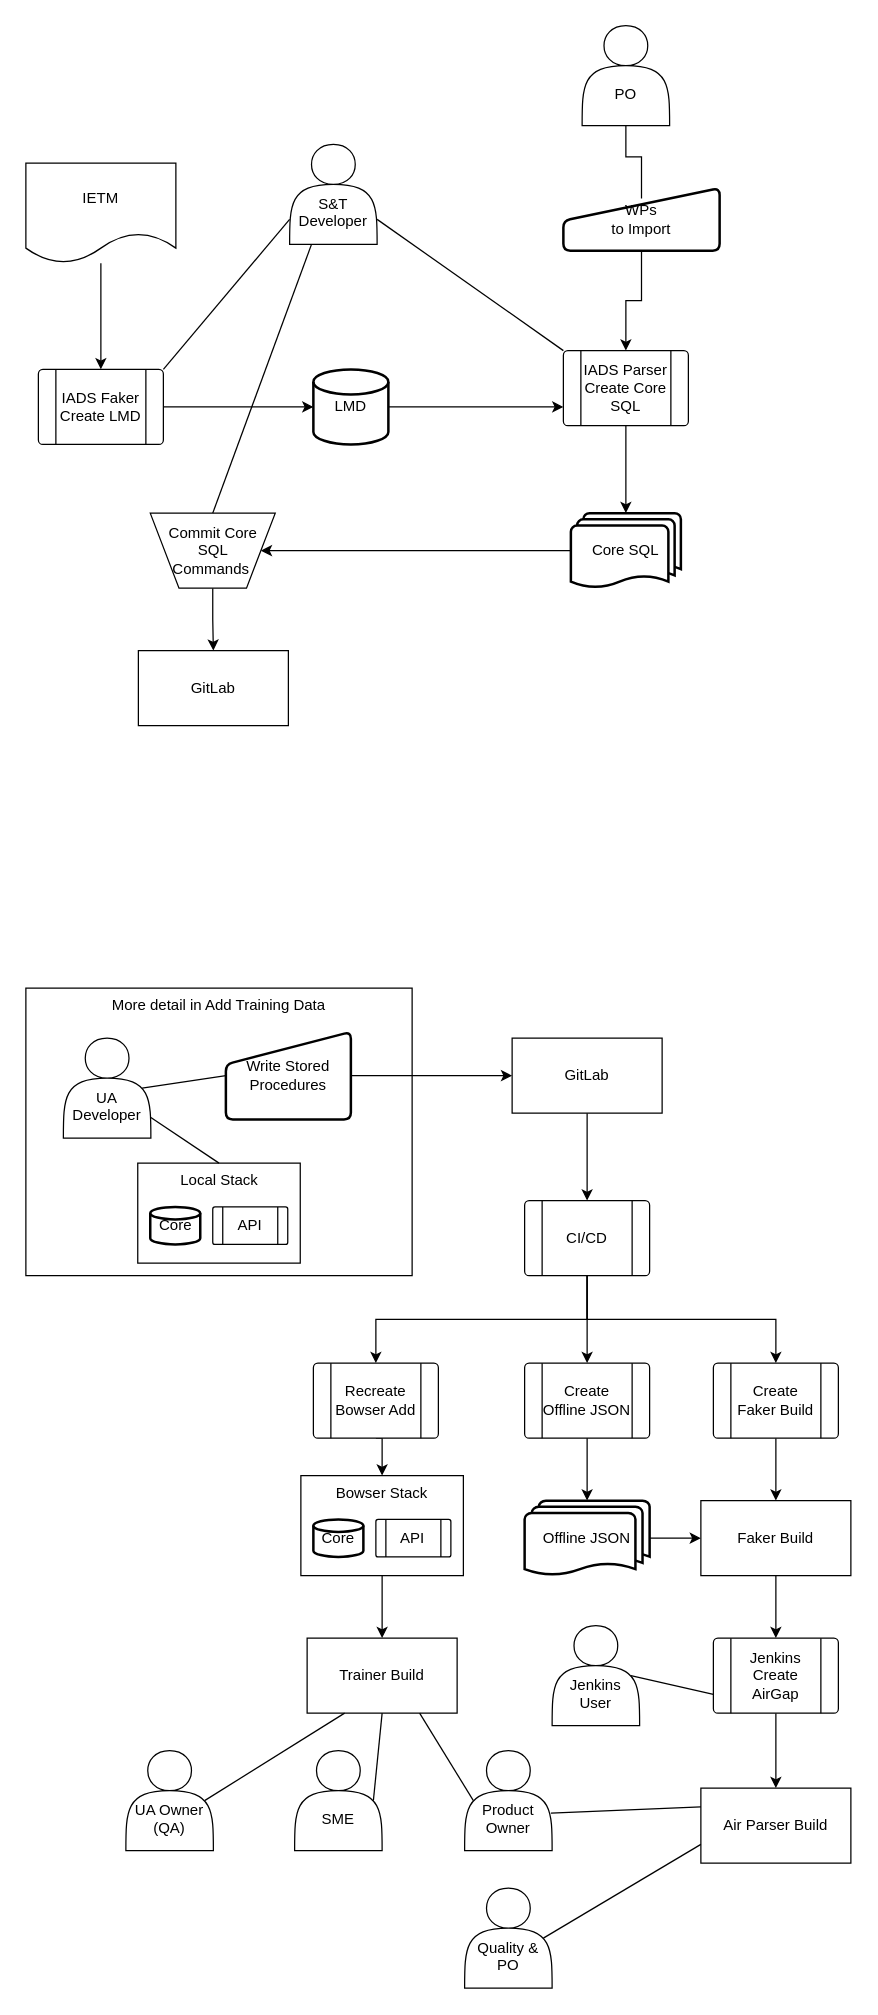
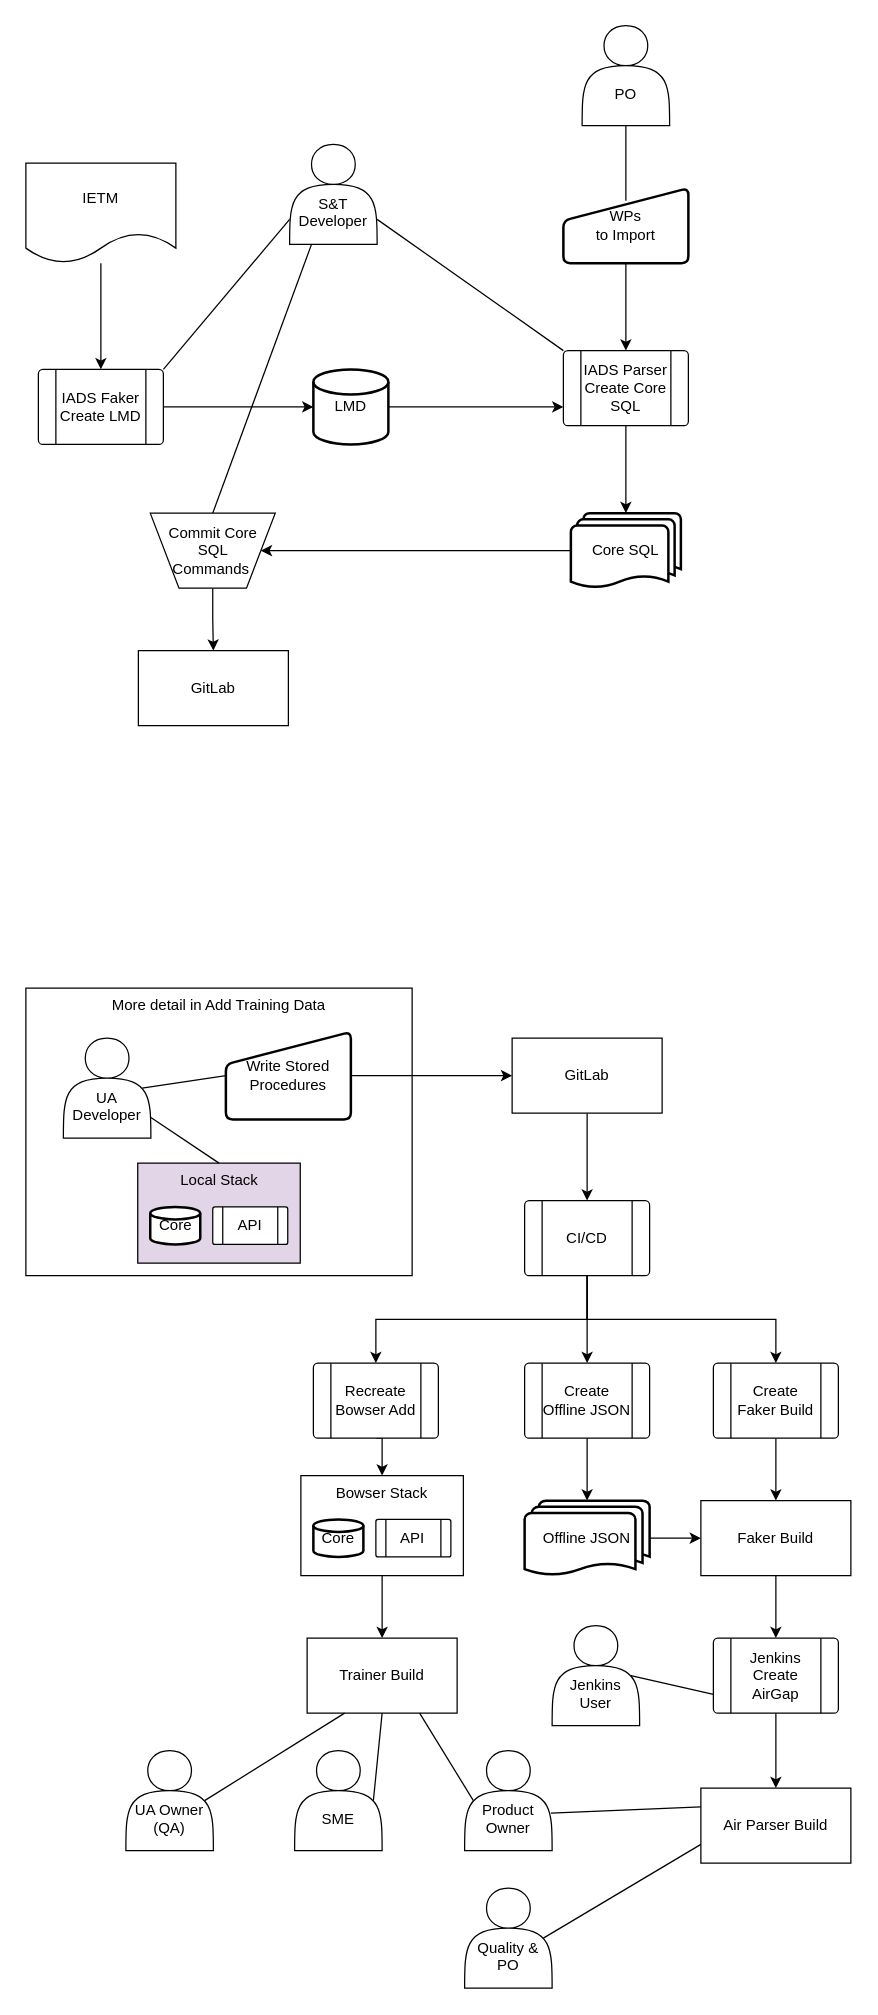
node "WPs to Import": size 156x63 -> 125x75
node "Local Stack": fillcolor #ffffff -> #e1d5e7
